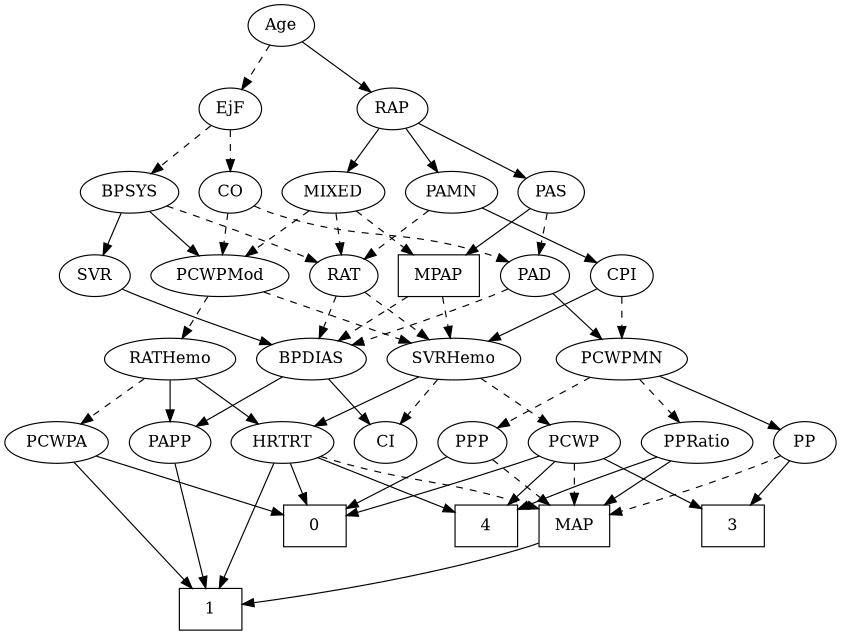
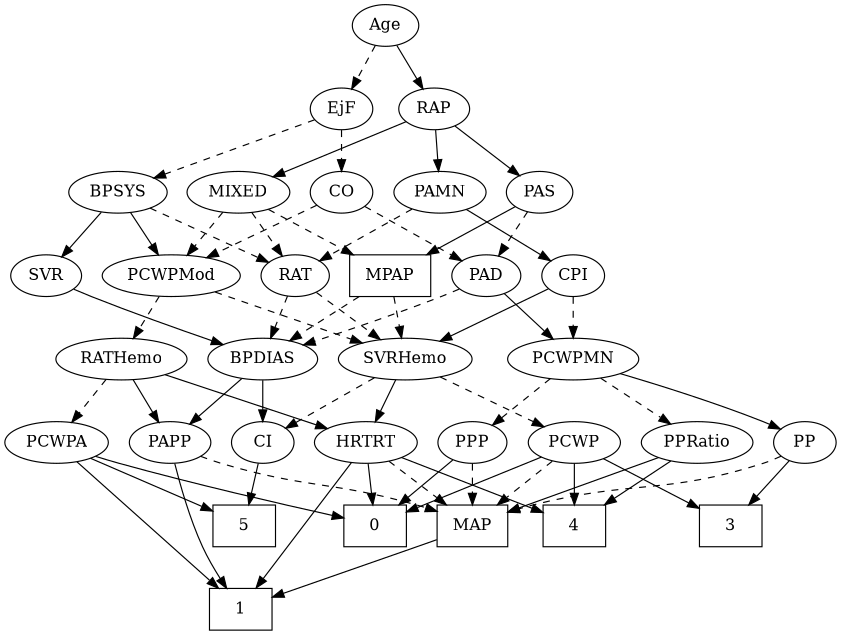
edge "PAPP" -> "MAP": added
node "5": added
